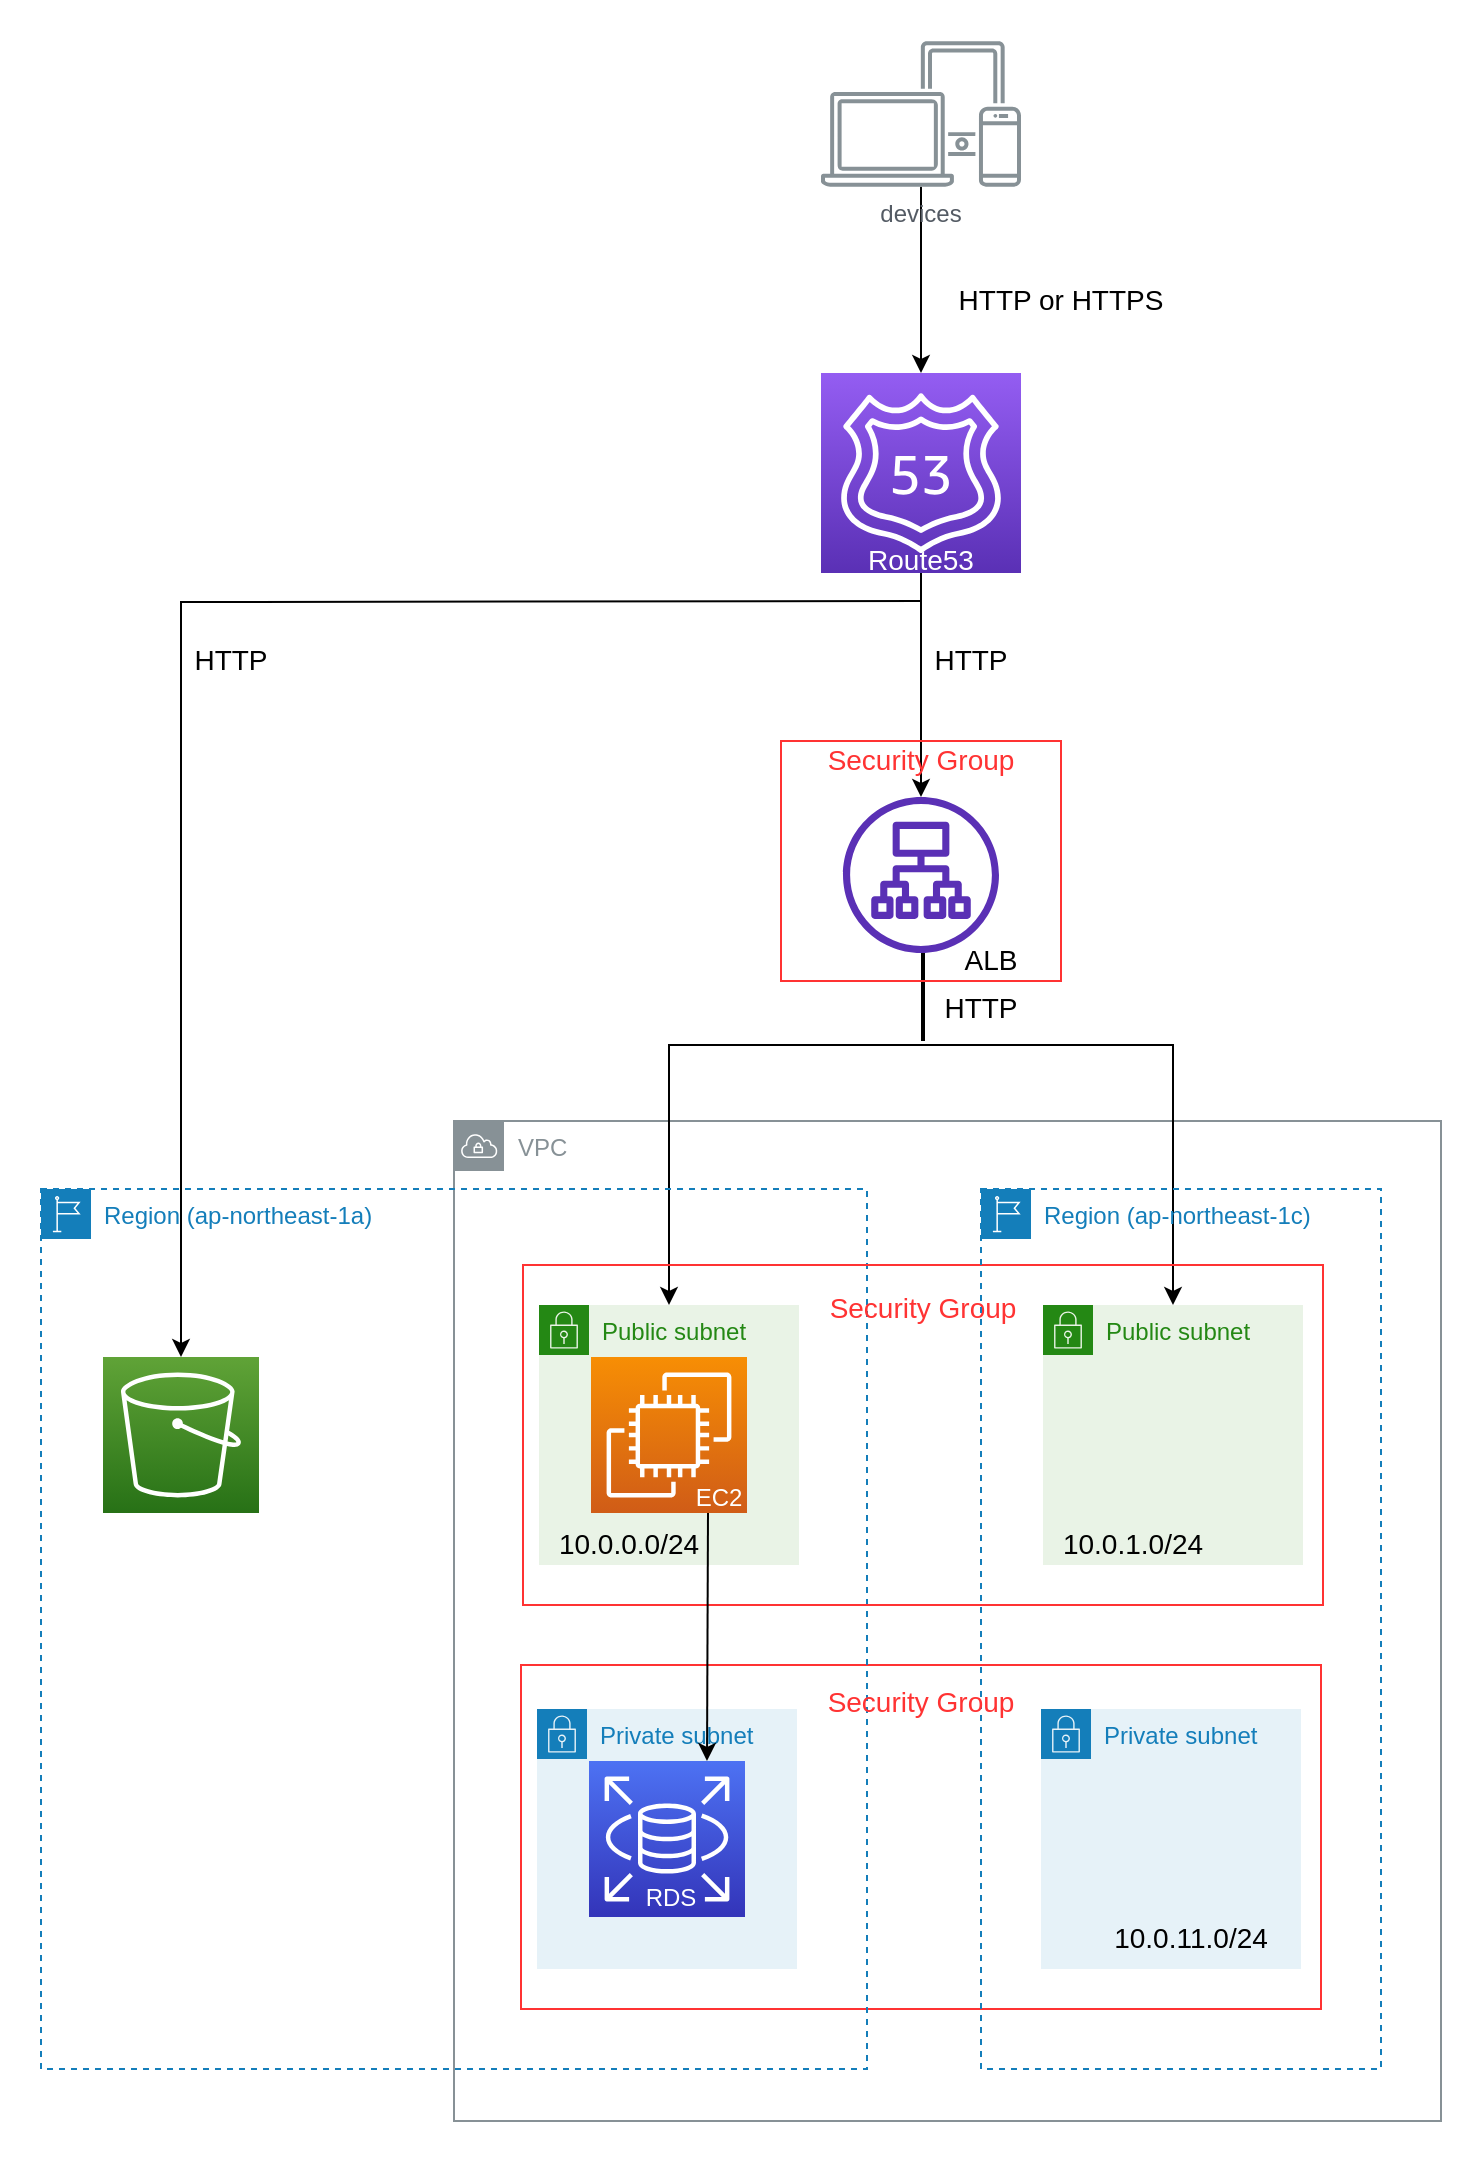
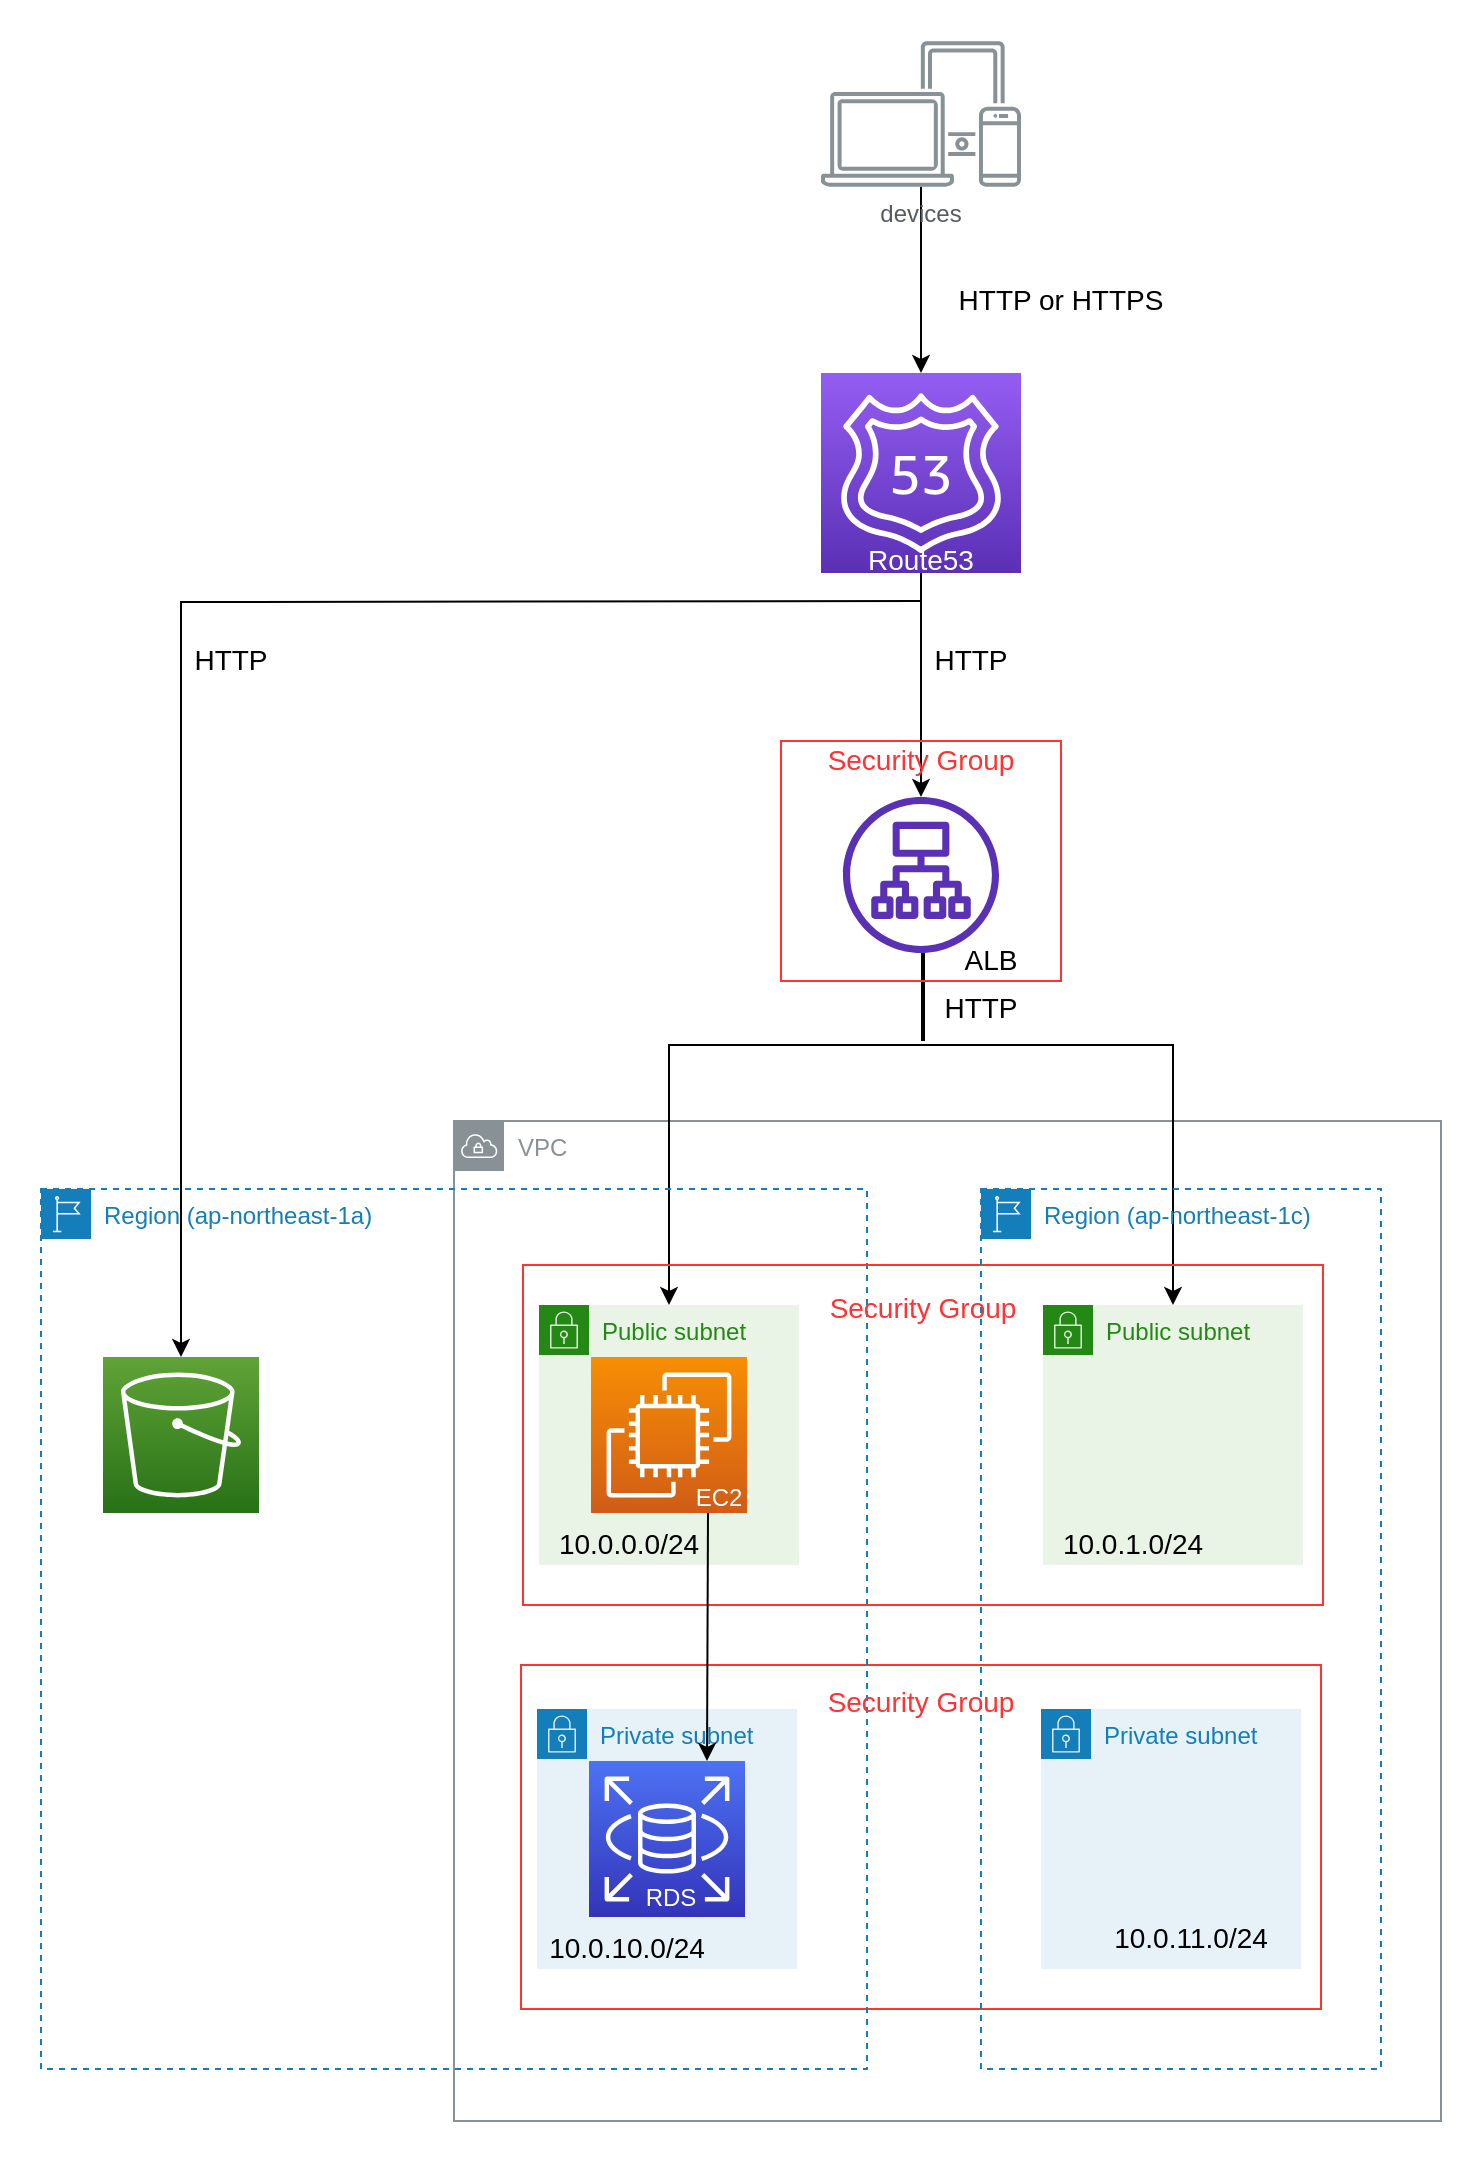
node "10.0.10.0/24": added
